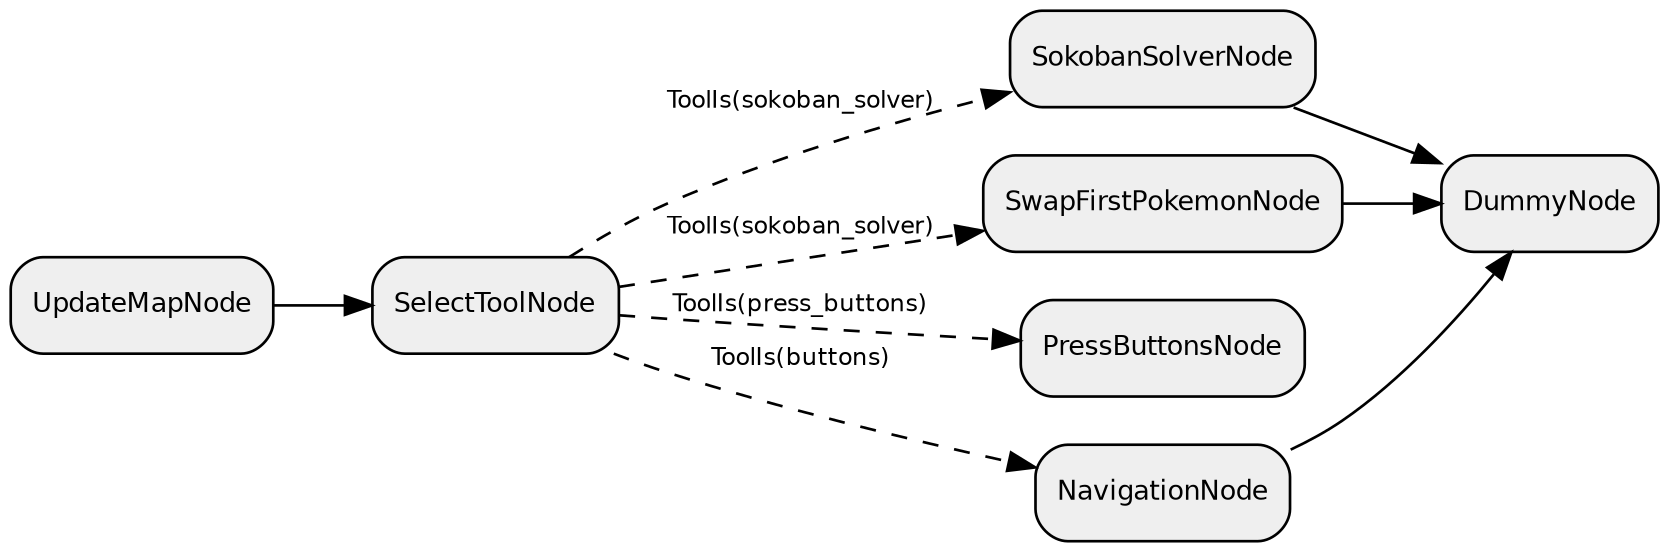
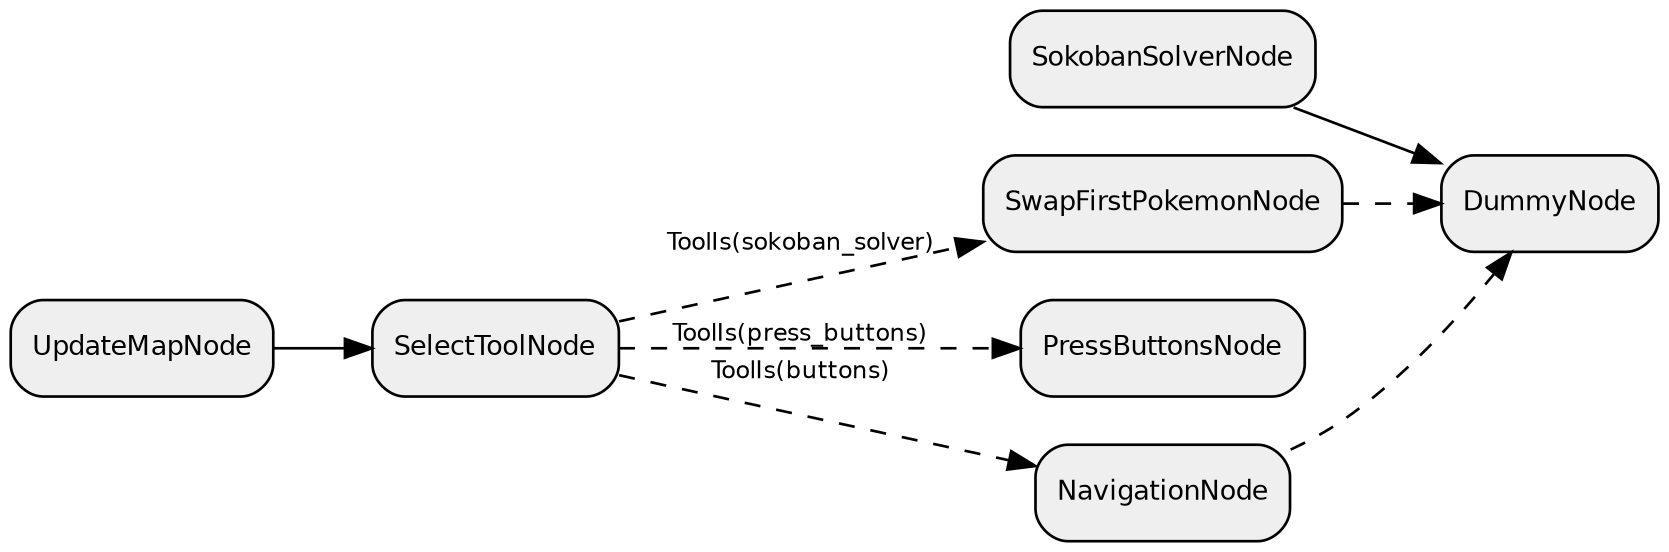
edge "SelectToolNode" -> "SokobanSolverNode": removed, label "ToolIs(sokoban_solver)"
edge "SwapFirstPokemonNode" -> "DummyNode": style solid -> dashed
edge "NavigationNode" -> "DummyNode": style solid -> dashed
